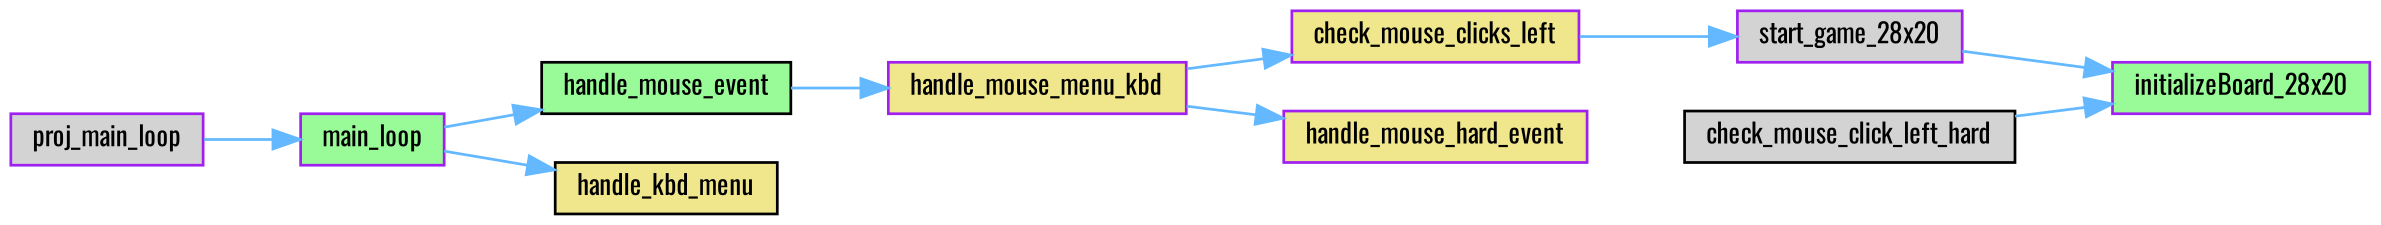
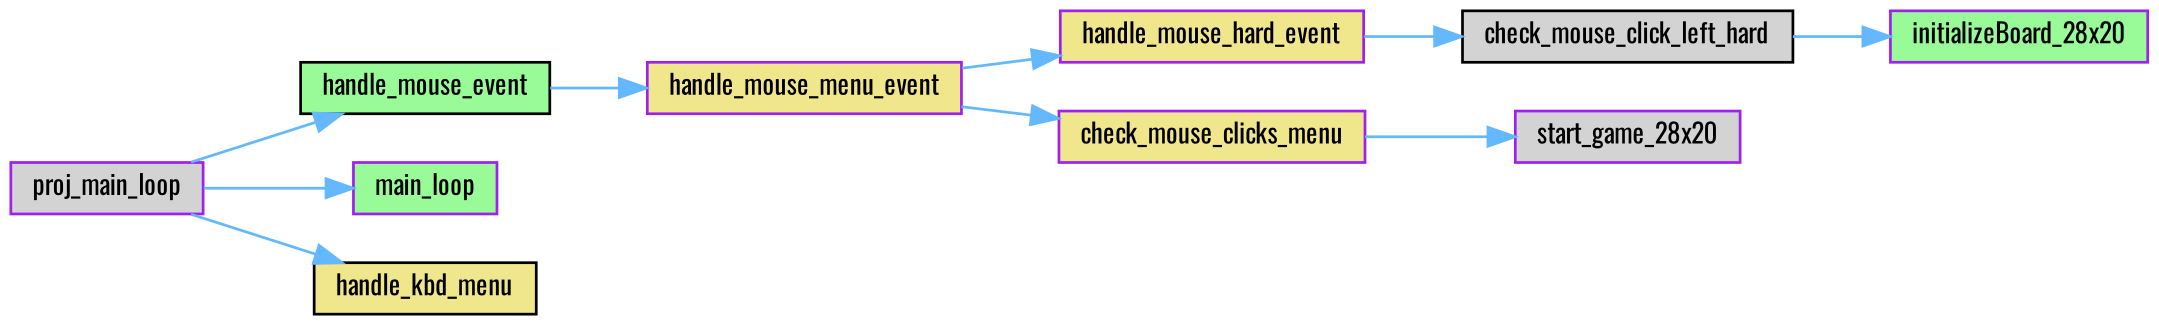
edge "handle_mouse_hard_event" -> "check_mouse_click_left_hard": added
node "check_mouse_clicks_left": label "check_mouse_clicks_left" -> "check_mouse_clicks_menu"
edge "start_game_28x20" -> "initializeBoard_28x20": removed
node "handle_mouse_menu_kbd": label "handle_mouse_menu_kbd" -> "handle_mouse_menu_event"
edge "main_loop" -> "handle_mouse_event": now "proj_main_loop" -> "handle_mouse_event"
edge "main_loop" -> "handle_kbd_menu": now "proj_main_loop" -> "handle_kbd_menu"
